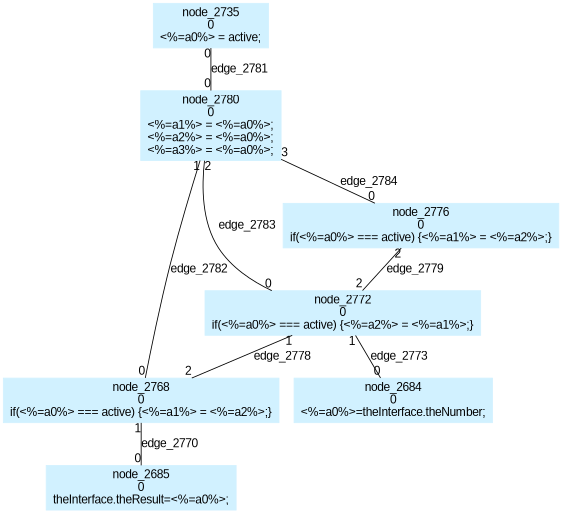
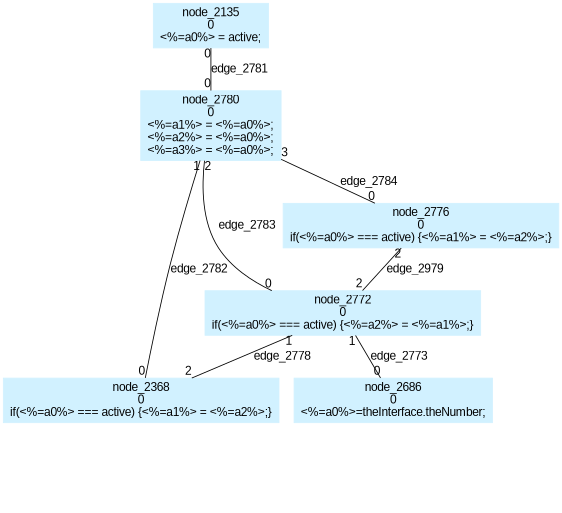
node "node_2735 0 <%=a0%> = active;": label "node_2735 0 <%=a0%> = active;" -> "node_2135 0 <%=a0%> = active;"
edge "node_2776 0 if(<%=a0%> === active) {<%=a1%> = <%=a2%>;}" -- "node_2772 0 if(<%=a0%> === active) {<%=a2%> = <%=a1%>;}": label "edge_2779" -> "edge_2979"
node "node_2768 0 if(<%=a0%> === active) {<%=a1%> = <%=a2%>;}": label "node_2768 0 if(<%=a0%> === active) {<%=a1%> = <%=a2%>;}" -> "node_2368 0 if(<%=a0%> === active) {<%=a1%> = <%=a2%>;}"
node "node_2684 0 <%=a0%>=theInterface.theNumber;": label "node_2684 0 <%=a0%>=theInterface.theNumber;" -> "node_2686 0 <%=a0%>=theInterface.theNumber;"
node "node_2685 0 theInterface.theResult=<%=a0%>;": removed
